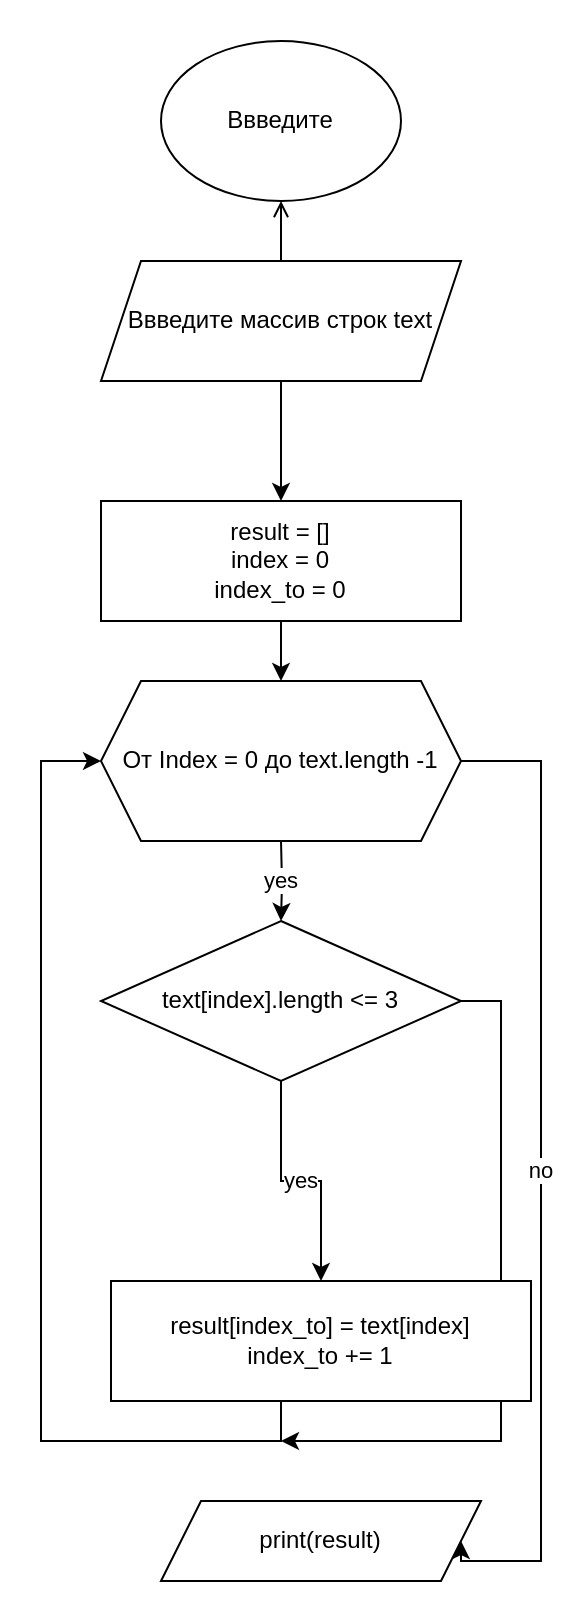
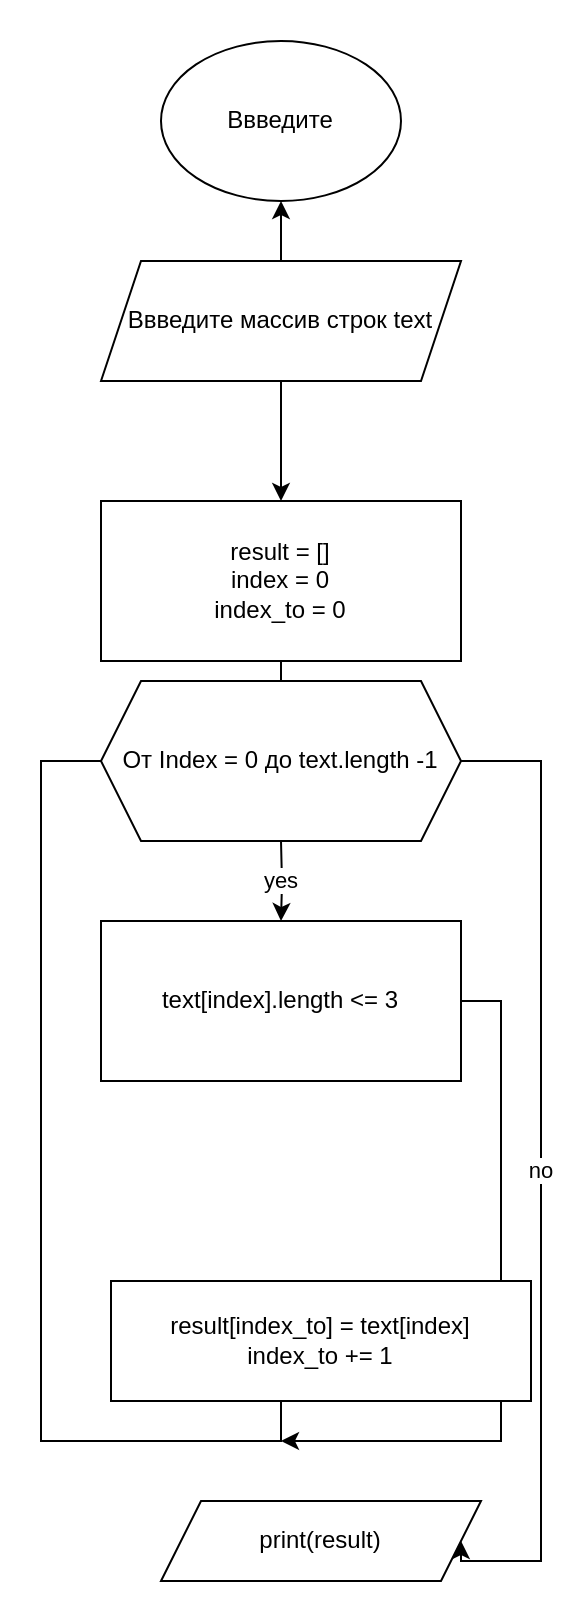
edge "Ввведите массив строк text" -> "Ввведите": arrowhead open -> classic
node "result = [] index = 0 index_to = 0": size 360x120 -> 360x160
edge "result[index_to] = text[index] index_to += 1" -> "От Index = 0 до text.length -1": arrowhead classic -> none
node "text[index].length <= 3": shape diamond -> rectangle
edge "text[index].length <= 3" -> "result[index_to] = text[index] index_to += 1": removed, label "yes"
